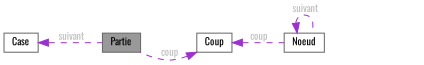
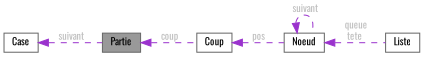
edge "Noeud" -> "Coup": label " coup" -> " pos"
node "Liste": added
edge "Partie" -> "Coup": reversed
